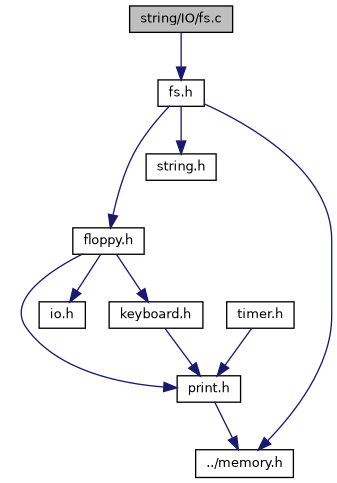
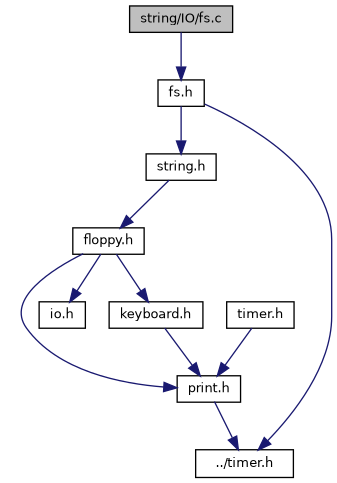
edge "fs.h" -> "floppy.h": now "string.h" -> "floppy.h"
node "../memory.h": label "../memory.h" -> "../timer.h"
